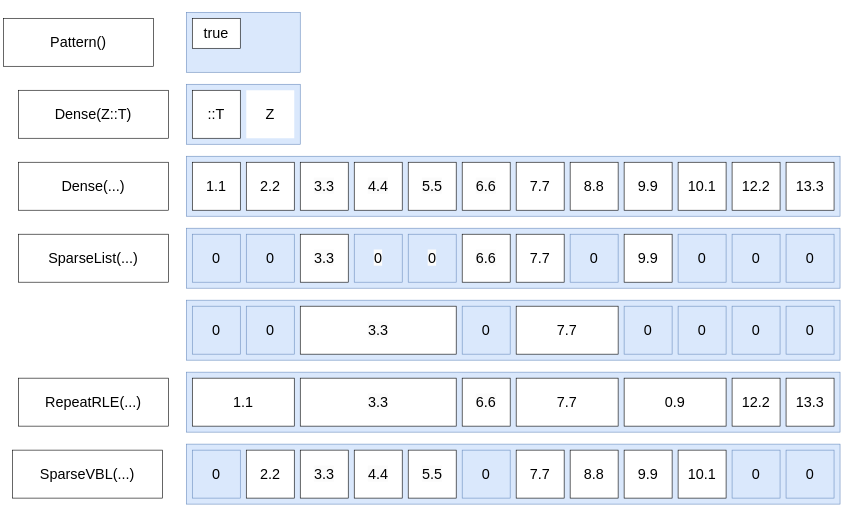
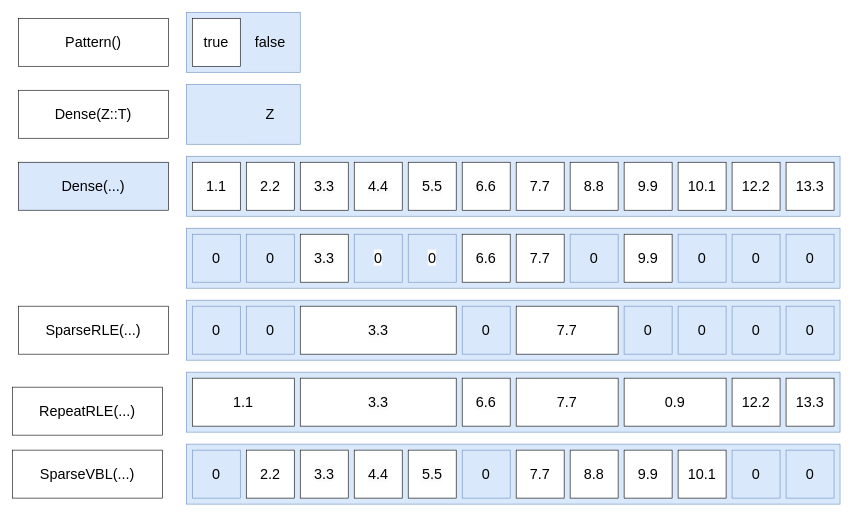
node "true": size 48x30 -> 48x48
node "Pattern()": moved (78, 42) -> (93, 42)
node "false": added
node "::T": removed
node "Z": fillcolor #ffffff -> #dae8fc
node "Dense(...)": fillcolor #ffffff -> #dae8fc
node "SparseList(...)": removed
node "SparseRLE(...)": added
node "RepeatRLE(...)": moved (93, 402) -> (87, 411)
